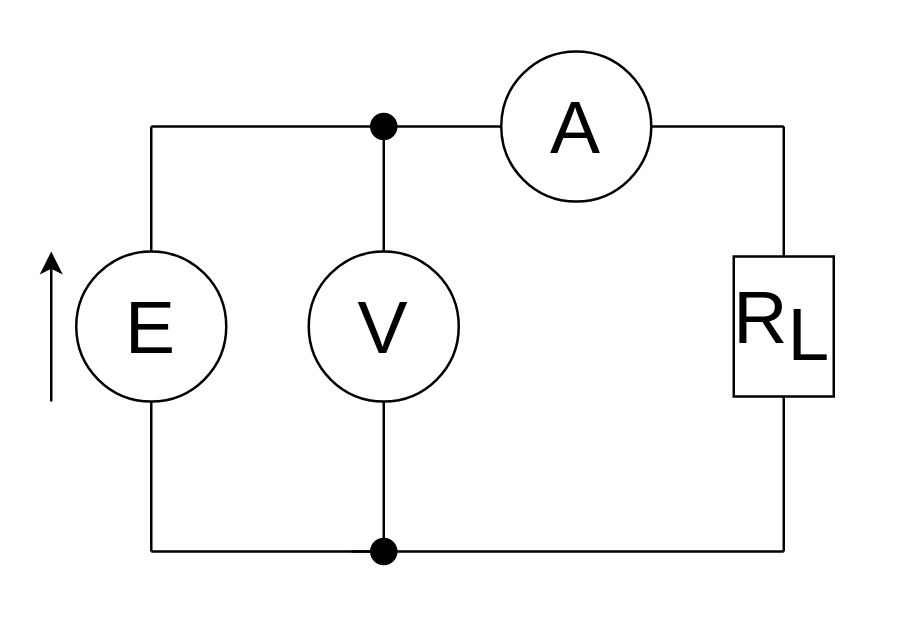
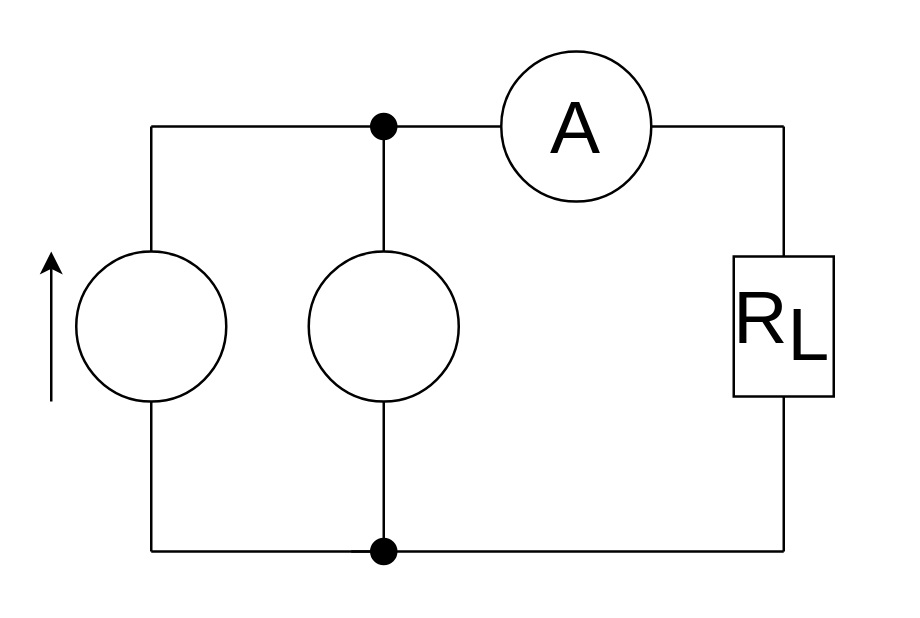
node "E": removed
node "V": removed
